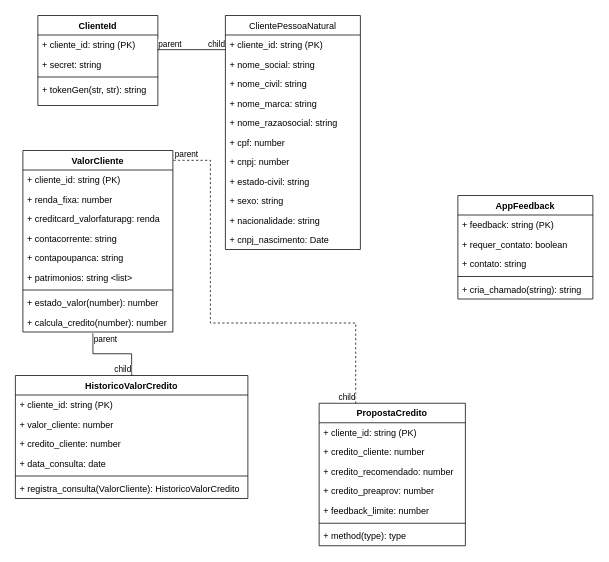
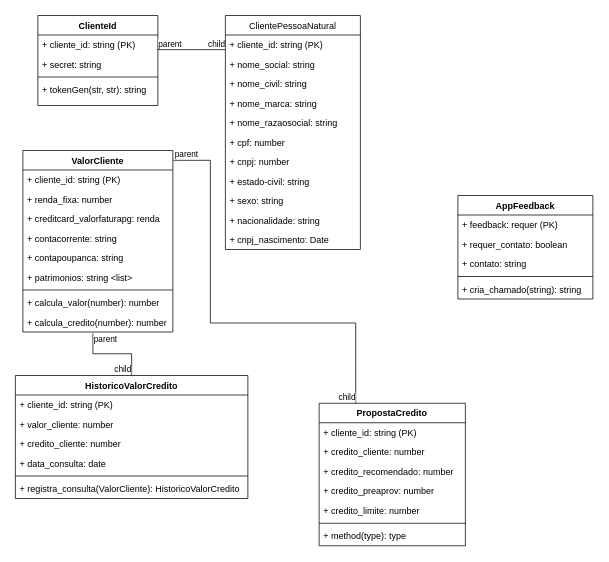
node "+ feedback: string (PK)": label "+ feedback: string (PK)" -> "+ feedback: requer (PK)"
node "+ estado_valor(number): number": label "+ estado_valor(number): number" -> "+ calcula_valor(number): number"
edge "ValorCliente" -- "PropostaCredito": style dashed -> solid
node "+ feedback_limite: number": label "+ feedback_limite: number" -> "+ credito_limite: number"
